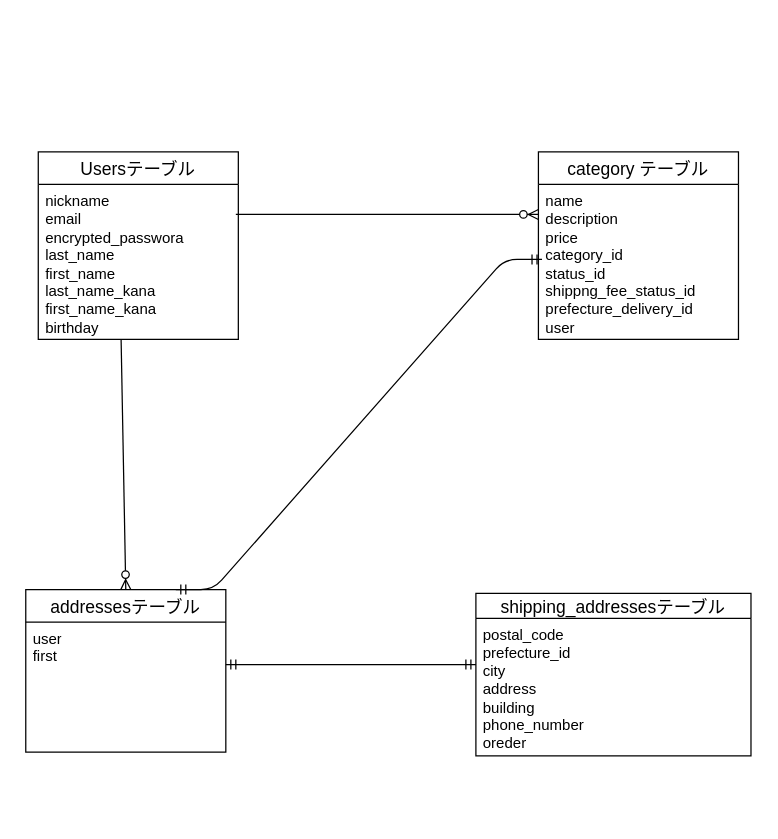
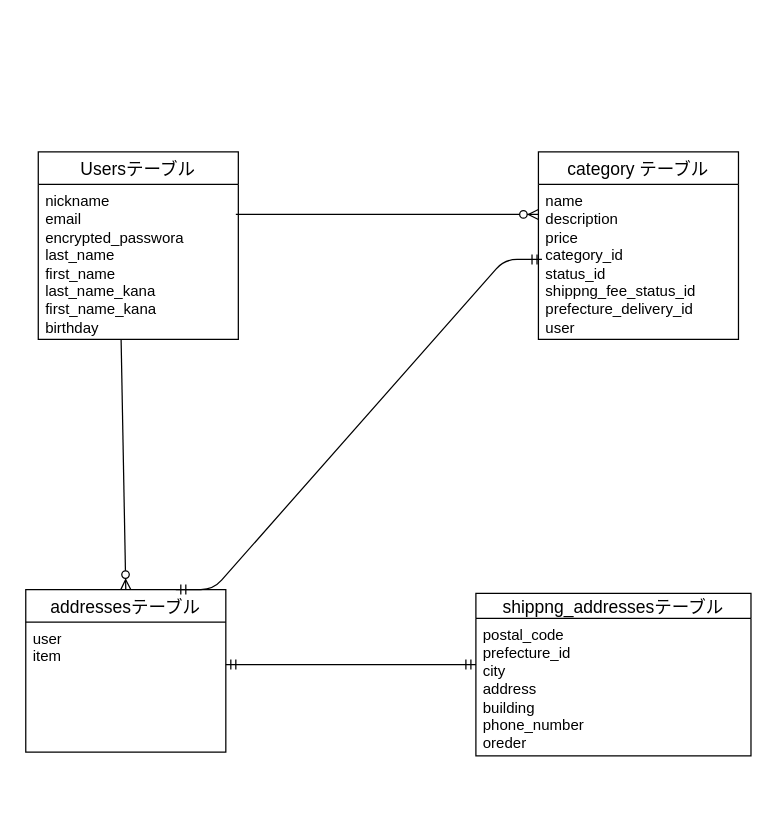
node "shipping_addressesテーブル": label "shipping_addressesテーブル" -> "shippng_addressesテーブル"
node "user first": label "user first" -> "user item"
